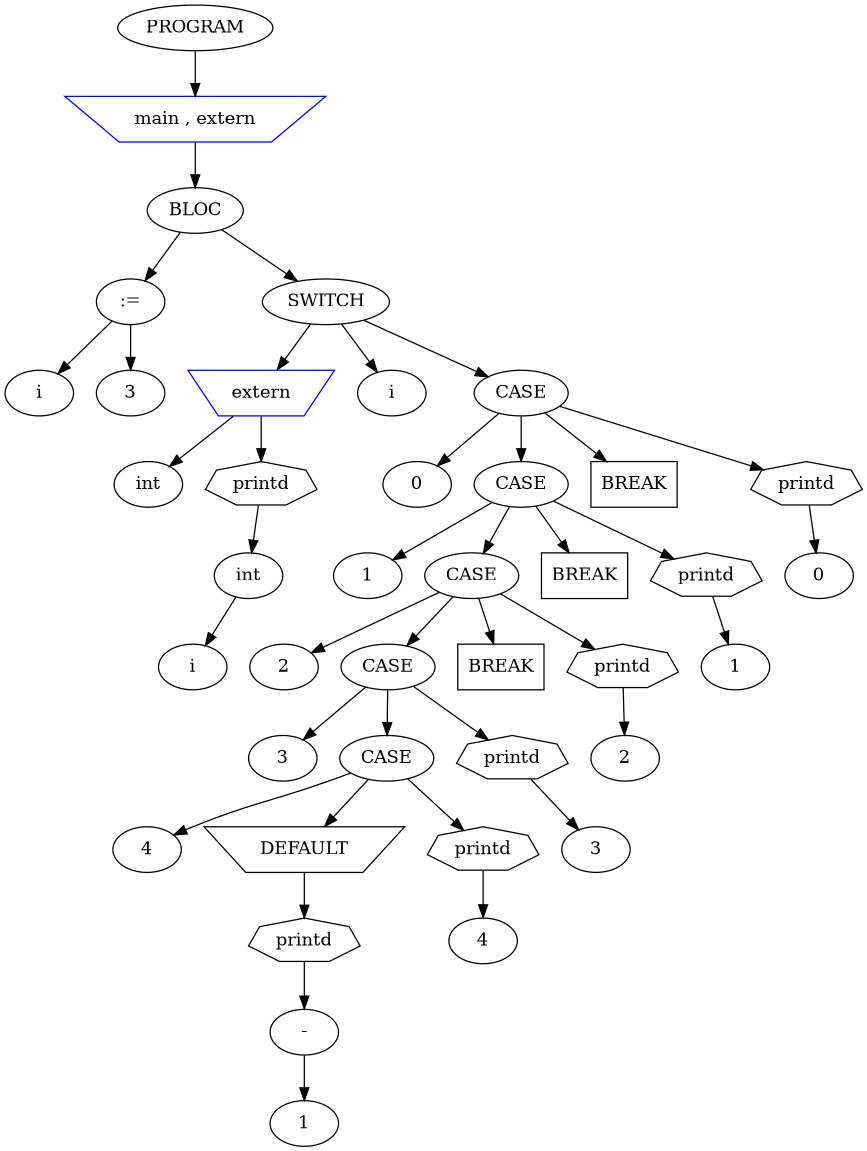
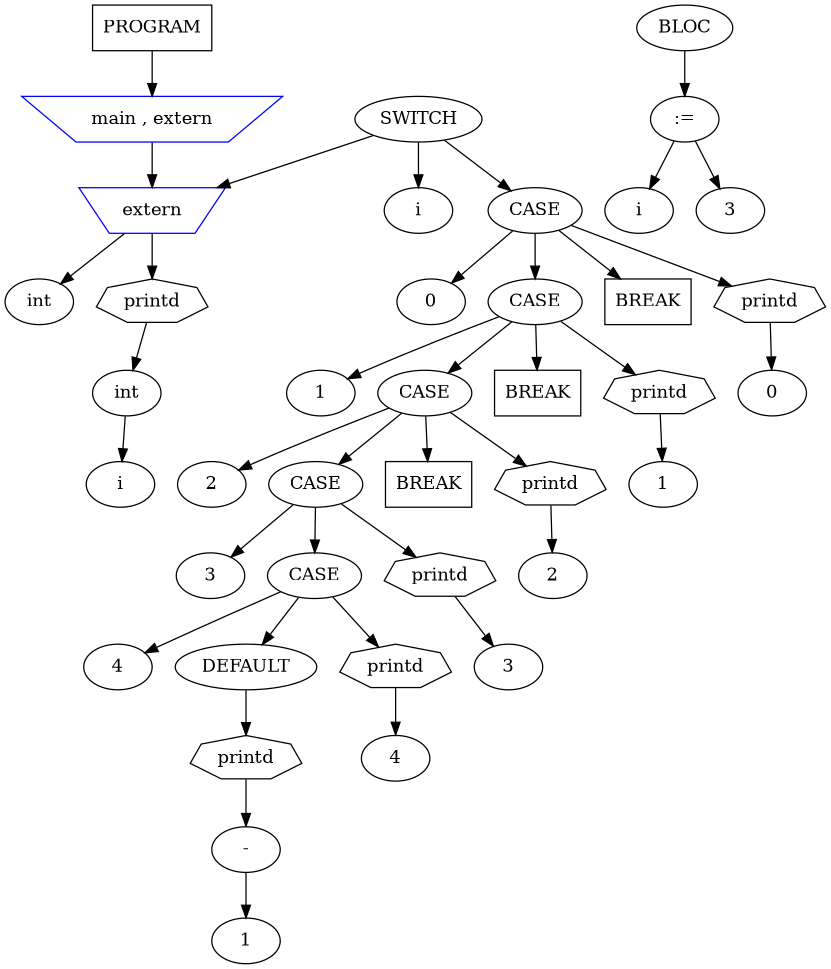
node "PROGRAM": shape ellipse -> box
edge "main , extern" -> "BLOC": now "main , extern" -> "extern"
edge "BLOC" -> "SWITCH": removed
node "DEFAULT": shape invtrapezium -> ellipse
